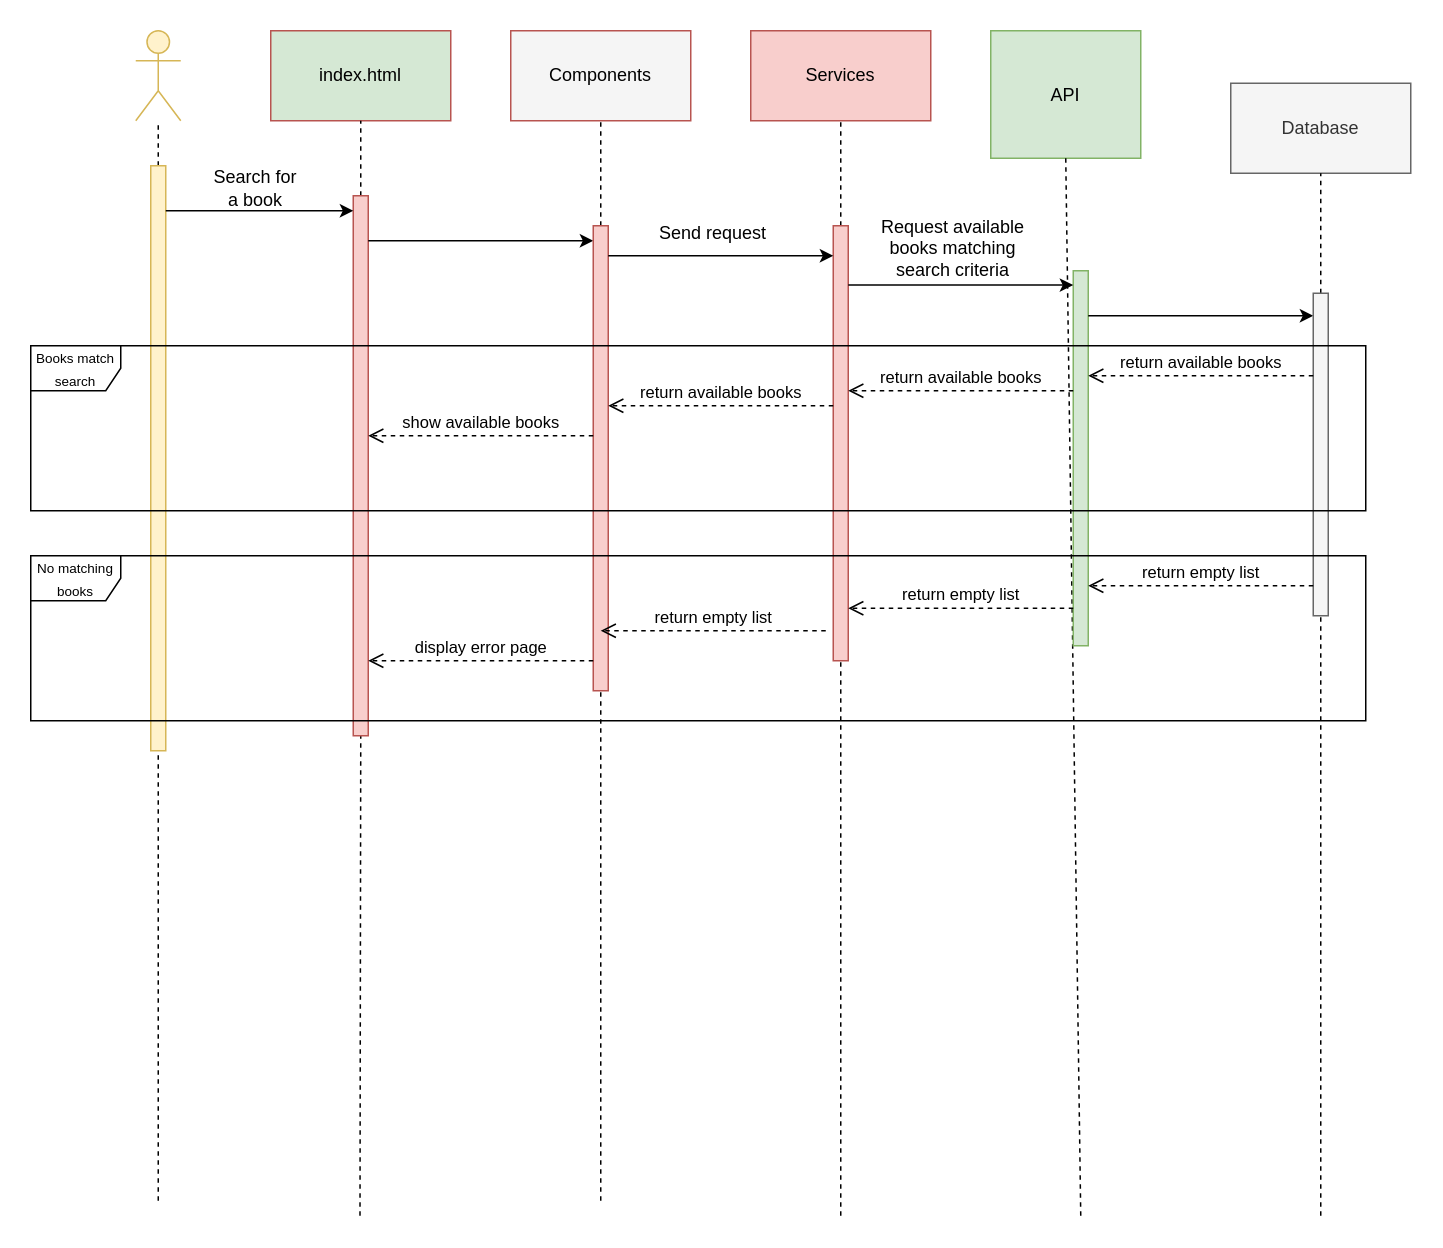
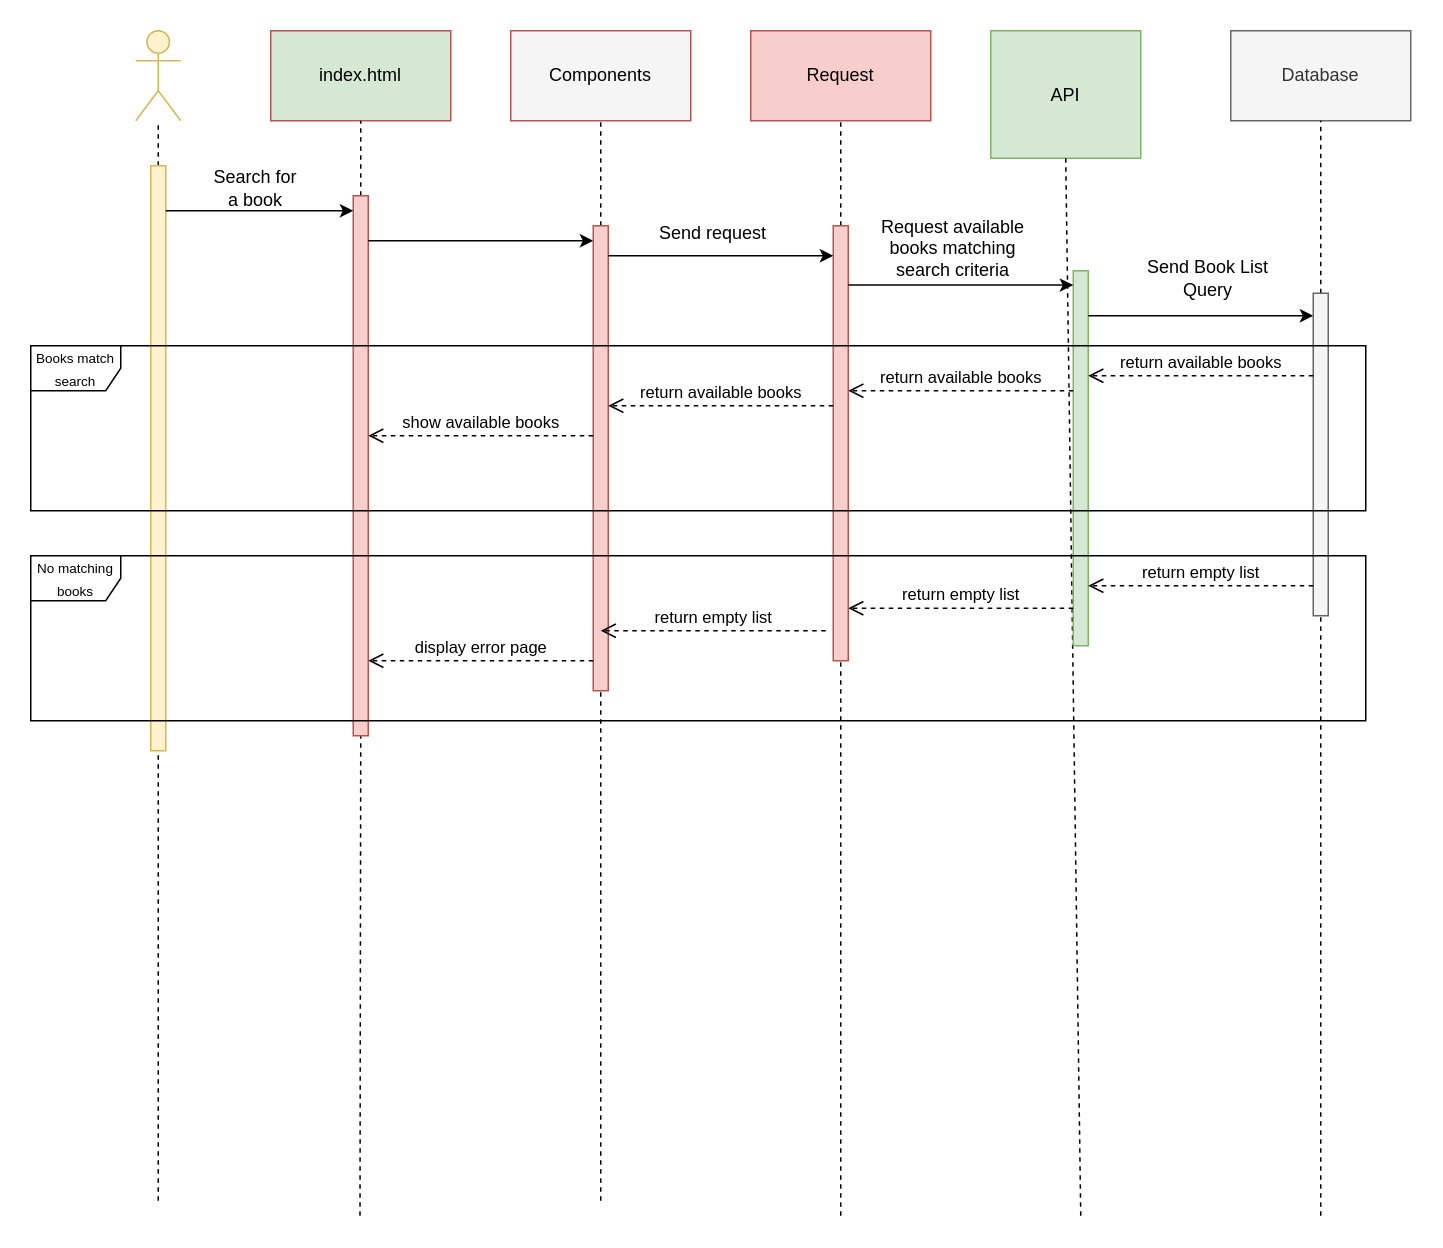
node "Services": label "Services" -> "Request"
node "Database": moved (1321, 128) -> (1321, 76)
node "Send Book List Query": added
